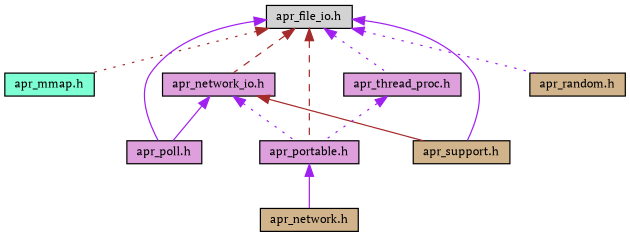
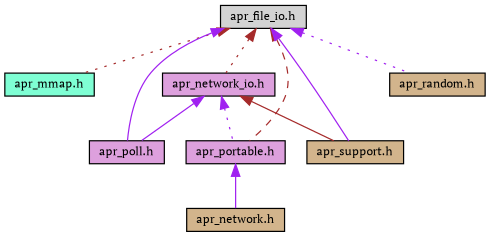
edge "apr_network_io.h" -> "apr_file_io.h": style dashed -> dotted
node "apr_thread_proc.h": removed
